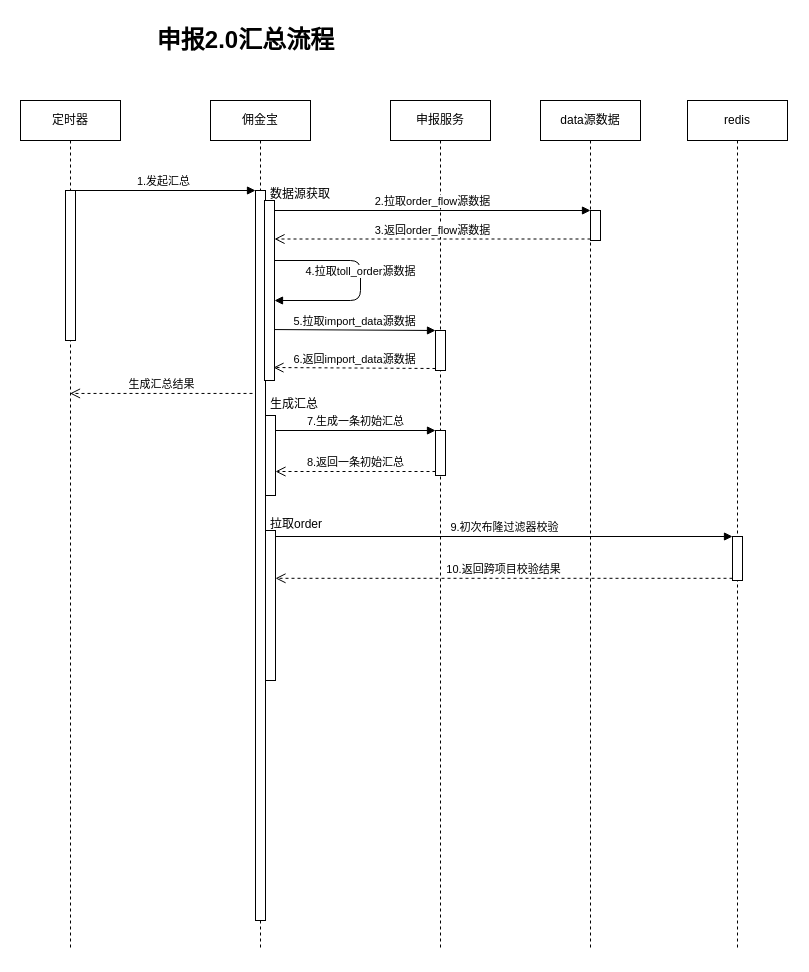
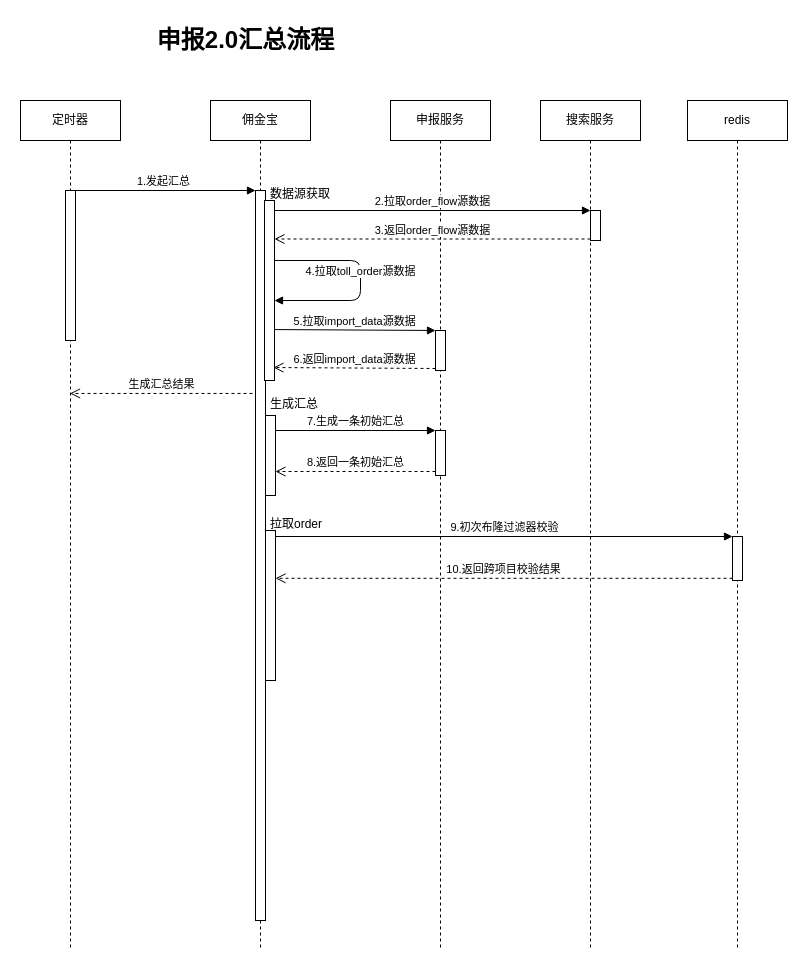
node "data源数据": label "data源数据" -> "搜索服务"
